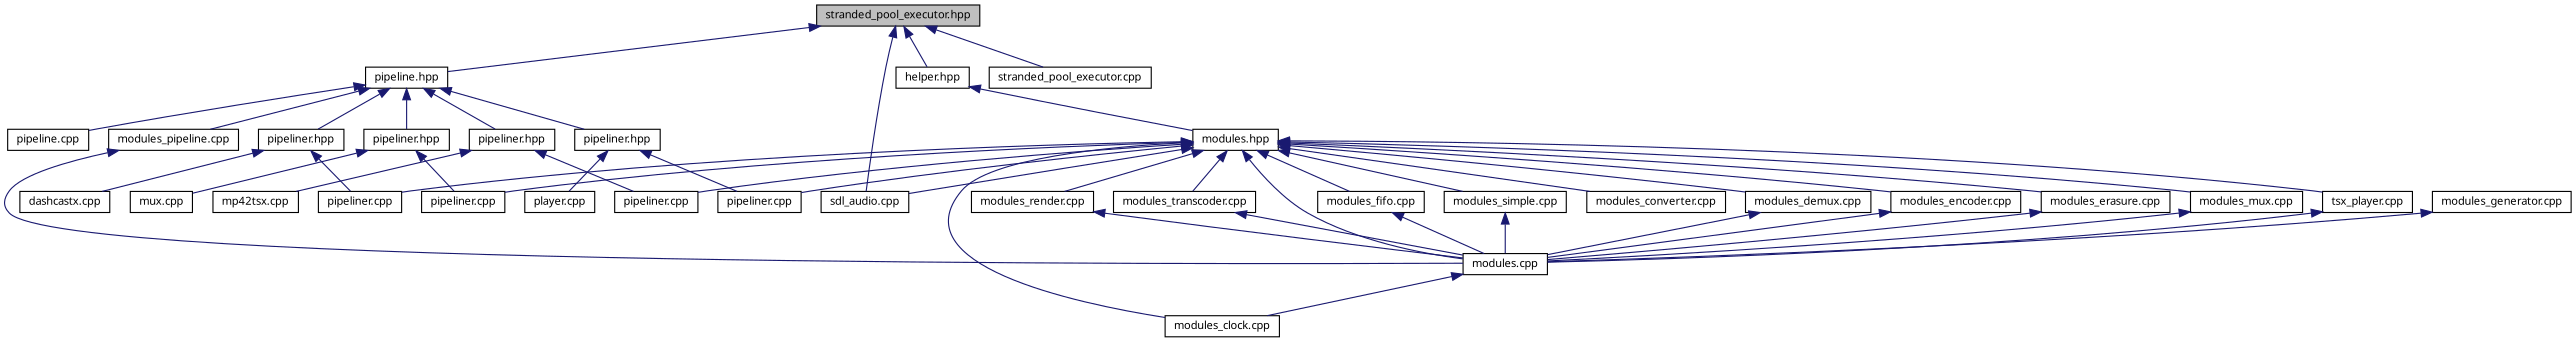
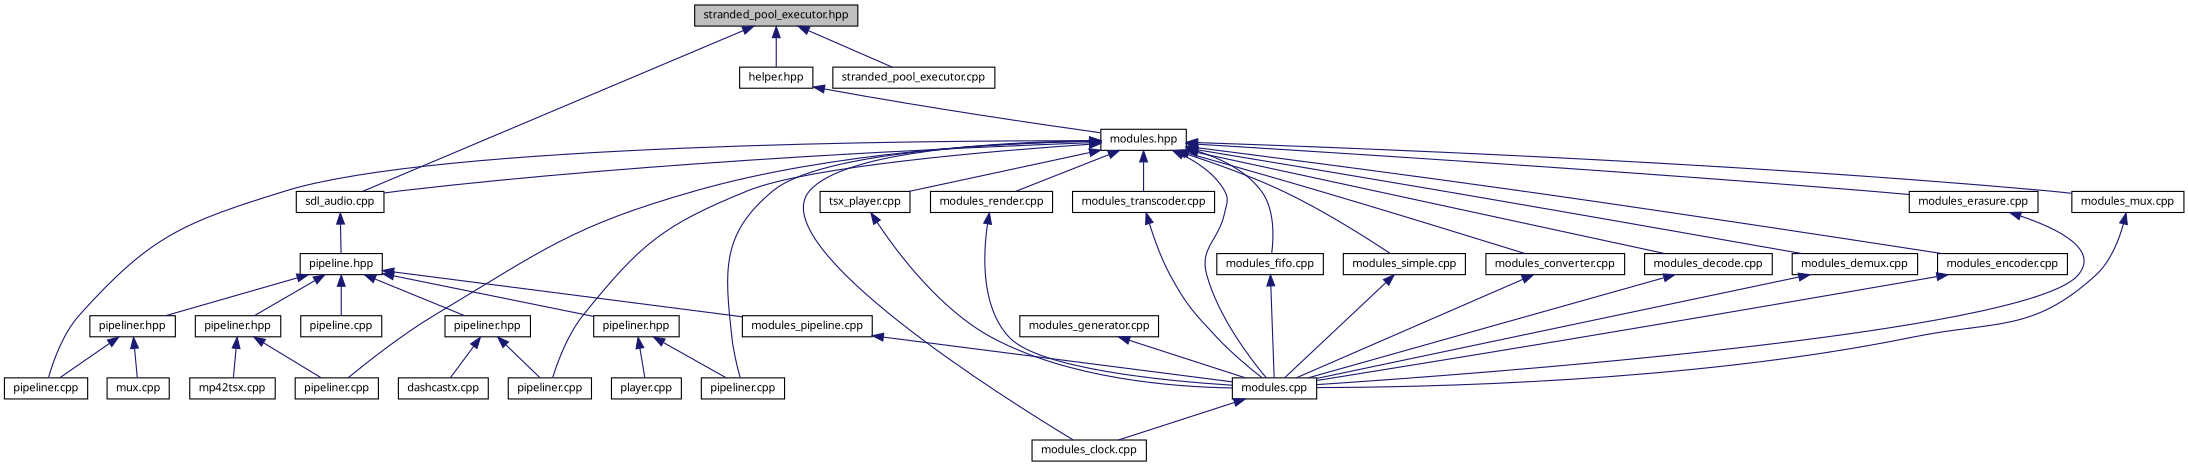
edge "pipeline.hpp" -> "stranded_pool_executor.hpp": now "pipeline.hpp" -> "sdl_audio.cpp"
node "modules_decode.cpp": added
edge "modules.cpp" -> "modules_converter.cpp": added
